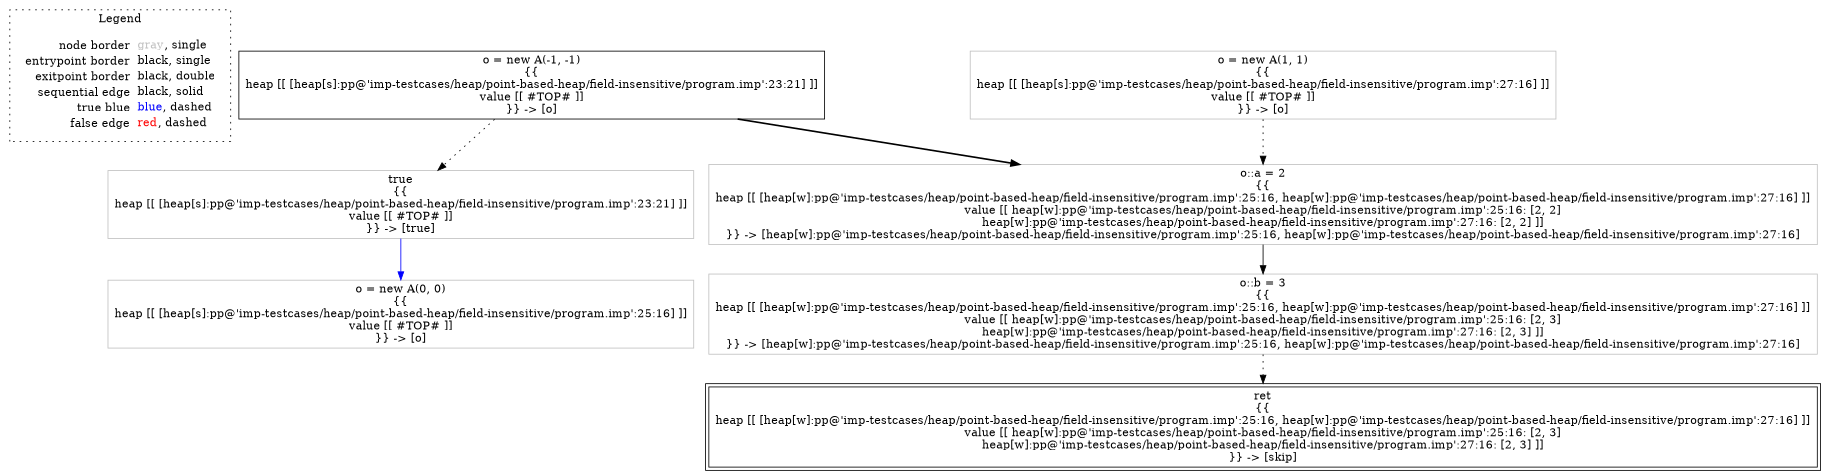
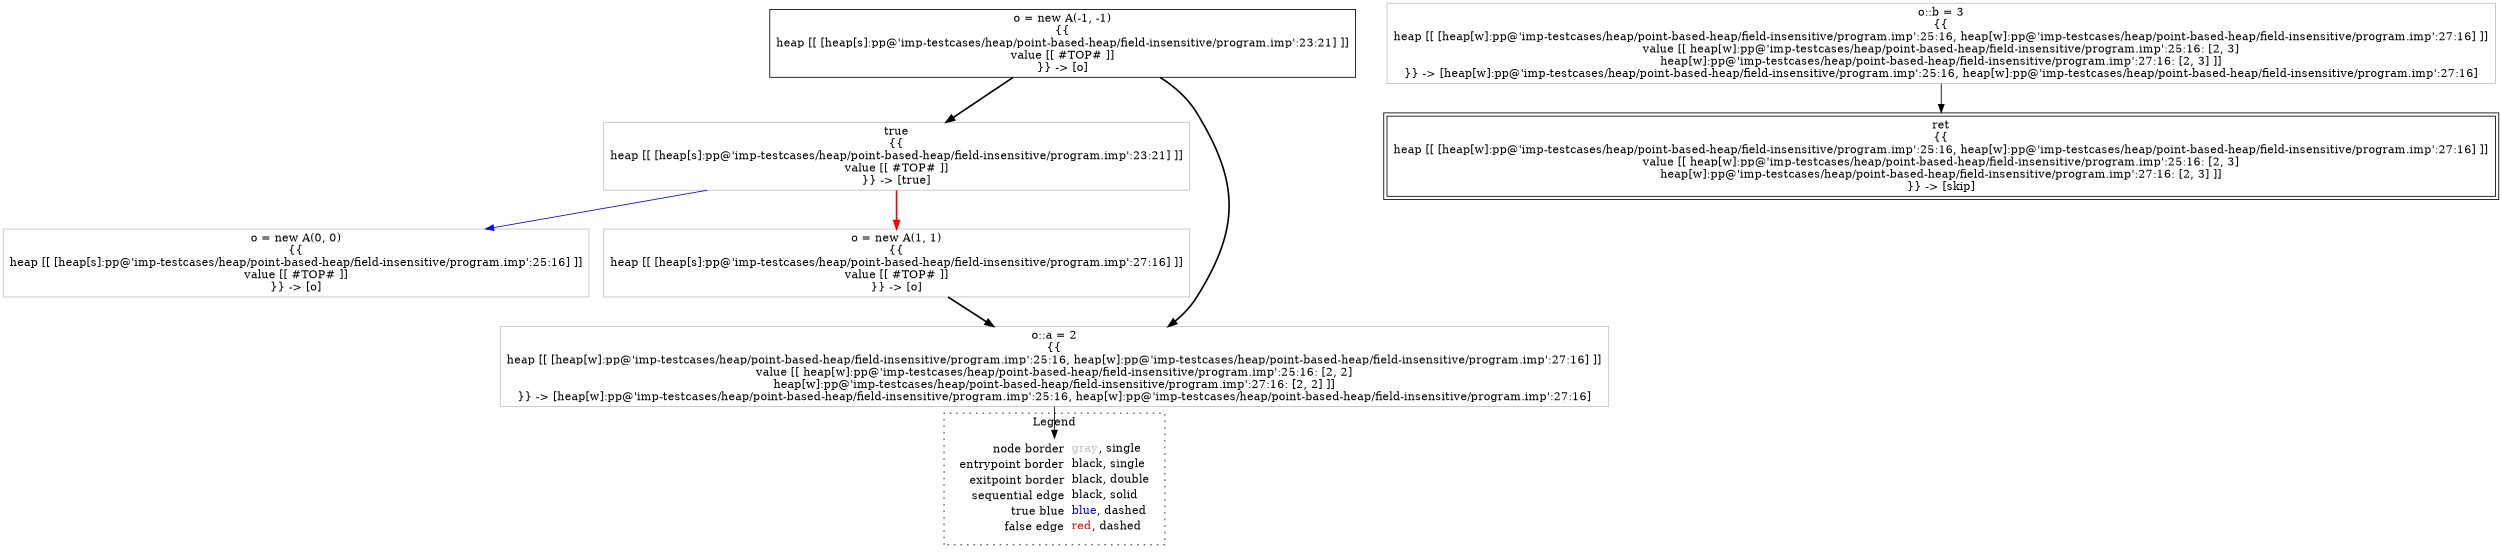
edge "o = new A(1, 1)" -> "o::a = 2": style dotted -> bold
edge "o = new A(-1, -1)" -> "true": style dotted -> bold
edge "true" -> "o = new A(1, 1)": added
edge "o::a = 2" -> "o::b = 3": now "o::a = 2" -> "node border"
edge "o::b = 3" -> "ret": style dotted -> solid
